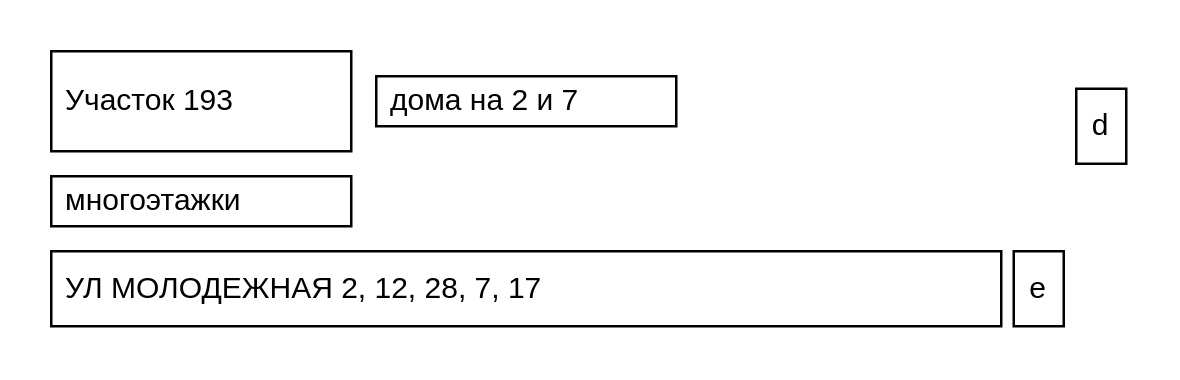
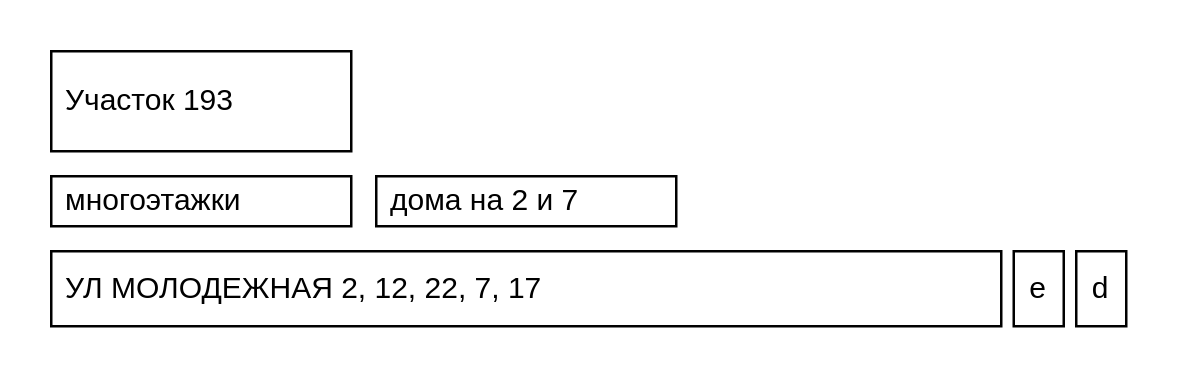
node "дома на 2 и 7": moved (526, 101) -> (526, 201)
node "d": moved (1101, 126) -> (1101, 289)
node "УЛ МОЛОДЕЖНАЯ 2, 12, 28, 7, 17": label "УЛ МОЛОДЕЖНАЯ 2, 12, 28, 7, 17" -> "УЛ МОЛОДЕЖНАЯ 2, 12, 22, 7, 17"
